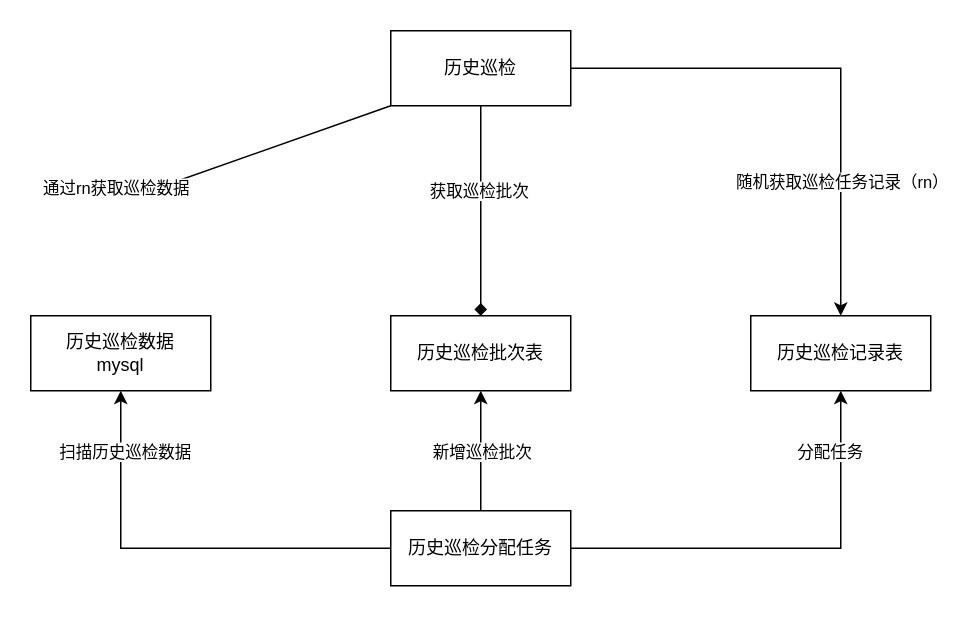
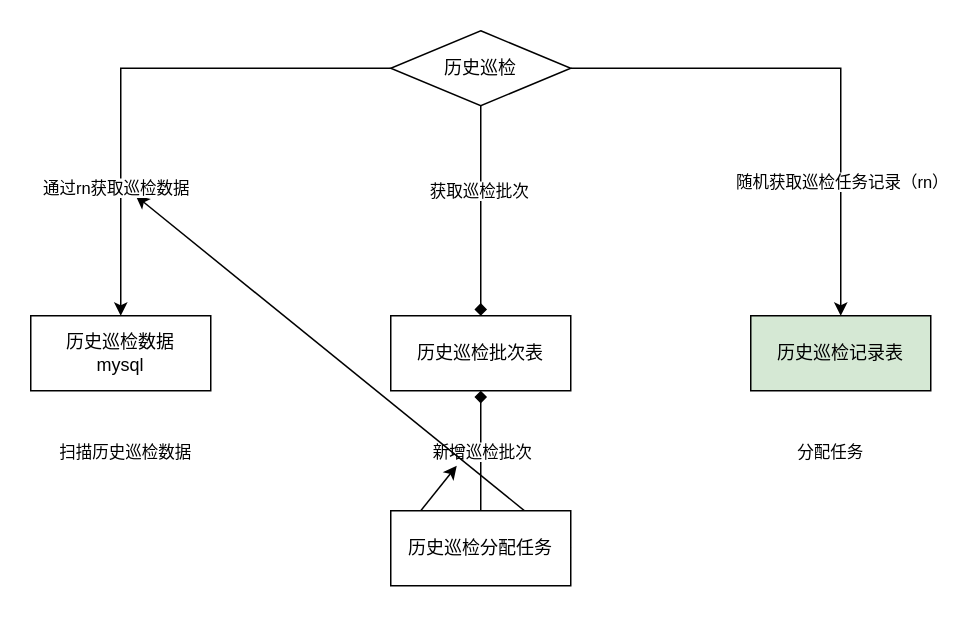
node "历史巡检": shape rectangle -> diamond
edge "历史巡检" -> "通过rn获取巡检数据": now "历史巡检" -> "历史巡检数据 mysql"
node "历史巡检记录表": fillcolor #ffffff -> #d5e8d4
edge "历史巡检分配任务" -> "历史巡检批次表": arrowhead classic -> diamond
edge "历史巡检分配任务" -> "历史巡检数据 mysql": now "历史巡检分配任务" -> "扫描历史巡检数据"
edge "历史巡检分配任务" -> "历史巡检记录表": now "历史巡检分配任务" -> "通过rn获取巡检数据"
